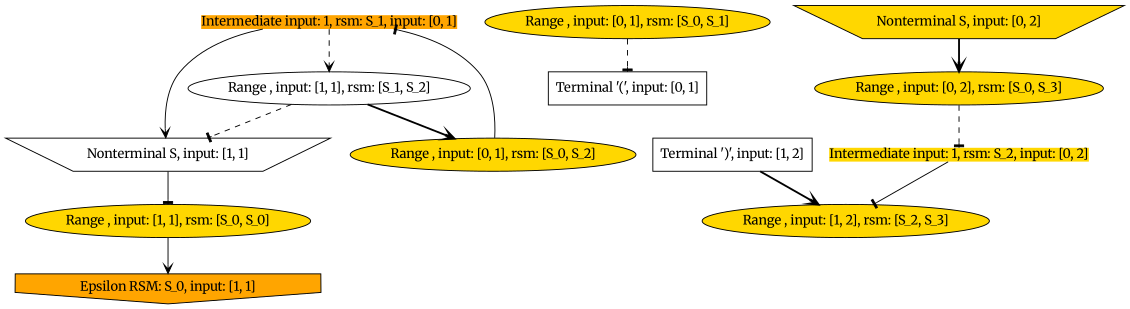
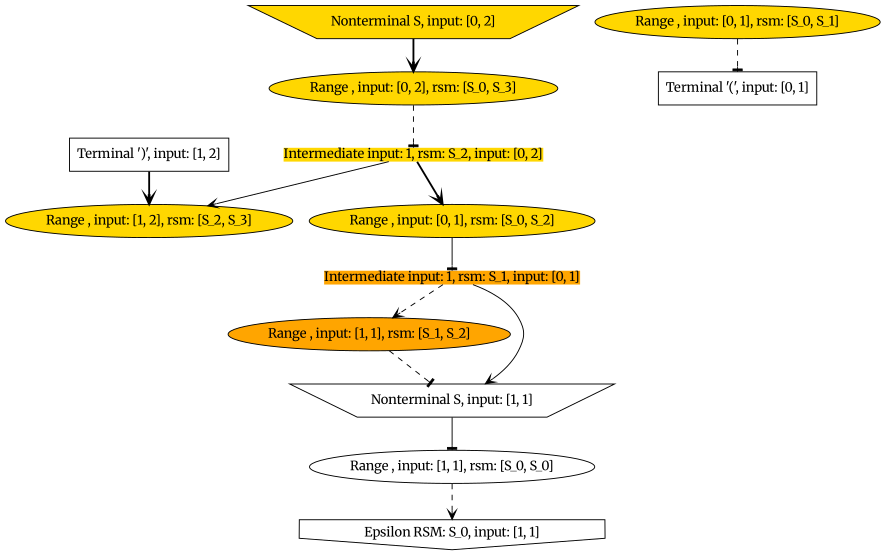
node "Range , input: [1, 1], rsm: [S_1, S_2]": fillcolor white -> orange
edge "Range , input: [1, 1], rsm: [S_1, S_2]" -> "Range , input: [0, 1], rsm: [S_0, S_2]": now "Intermediate input: 1, rsm: S_2, input: [0, 2]" -> "Range , input: [0, 1], rsm: [S_0, S_2]"
edge "Intermediate input: 1, rsm: S_2, input: [0, 2]" -> "Range , input: [1, 2], rsm: [S_2, S_3]": arrowhead tee -> vee
node "Range , input: [1, 1], rsm: [S_0, S_0]": fillcolor gold -> white
edge "Range , input: [1, 1], rsm: [S_0, S_0]" -> "Epsilon RSM: S_0, input: [1, 1]": style solid -> dashed
node "Epsilon RSM: S_0, input: [1, 1]": fillcolor orange -> white
